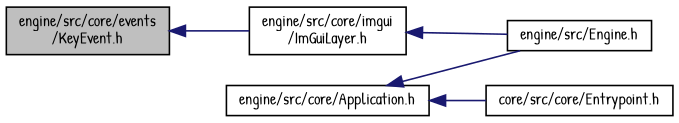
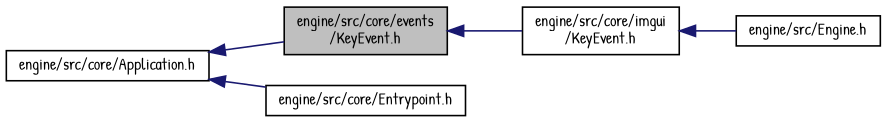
node "engine/src/core/imgui /ImGuiLayer.h": label "engine/src/core/imgui /ImGuiLayer.h" -> "engine/src/core/imgui /KeyEvent.h"
edge "engine/src/Engine.h" -> "engine/src/core/Application.h": now "engine/src/core/events /KeyEvent.h" -> "engine/src/core/Application.h"
node "core/src/core/Entrypoint.h": label "core/src/core/Entrypoint.h" -> "engine/src/core/Entrypoint.h"
